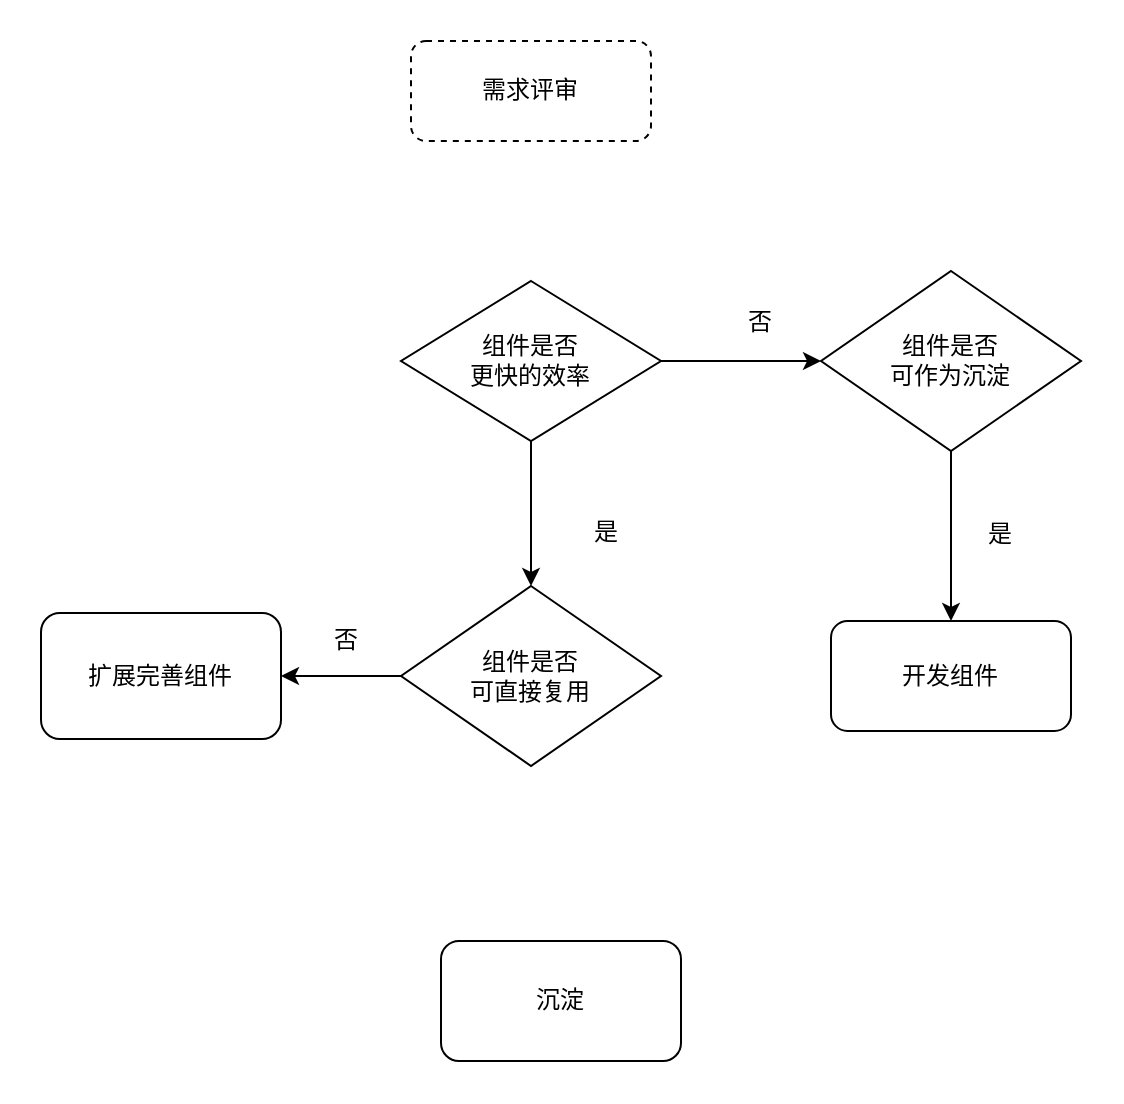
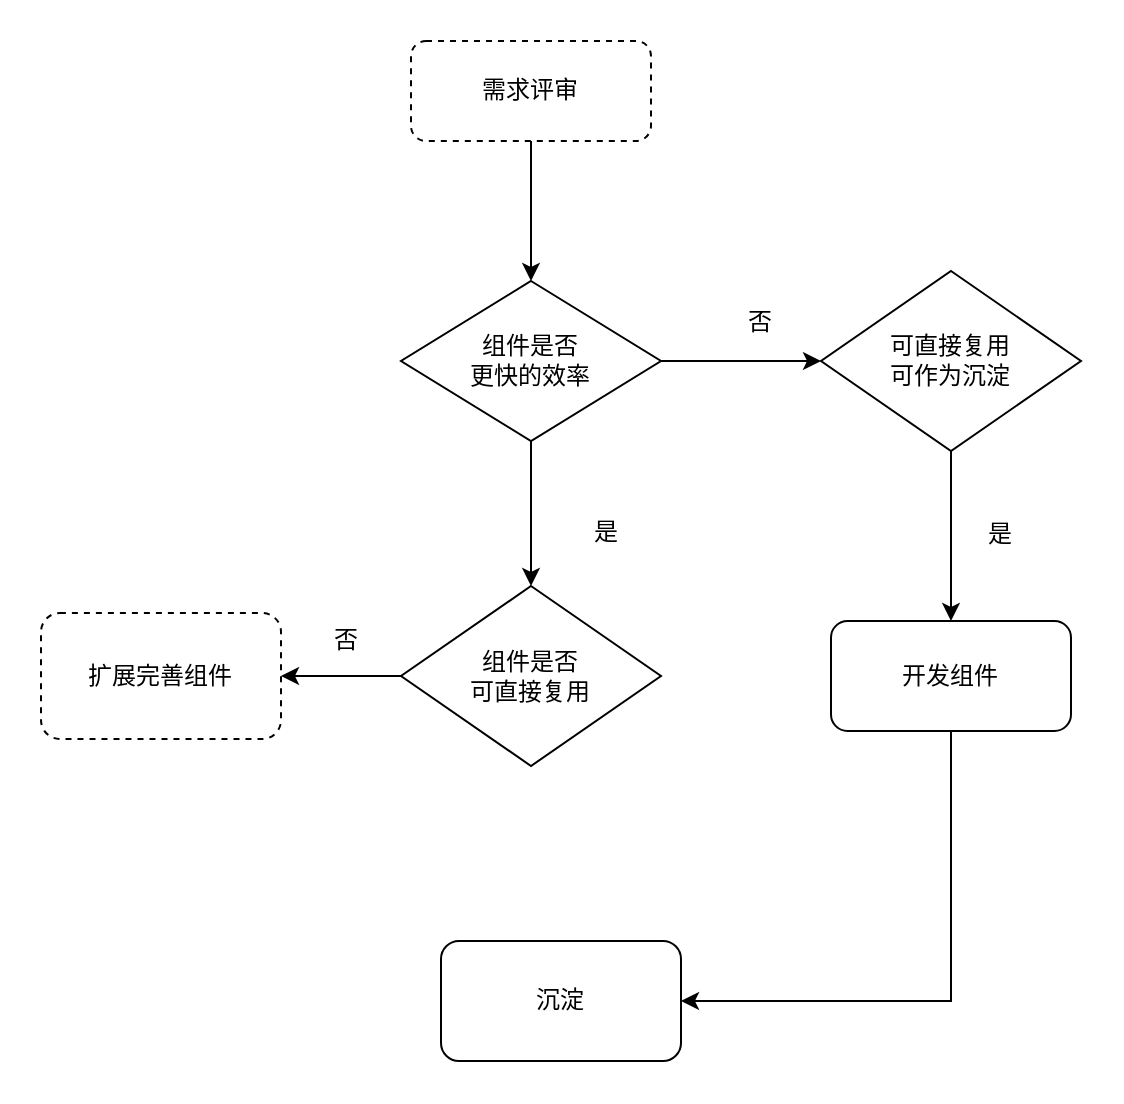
edge "需求评审" -> "组件是否 更快的效率": added
node "组件是否 可作为沉淀": label "组件是否 可作为沉淀" -> "可直接复用 可作为沉淀"
node "扩展完善组件": style solid -> dashed
edge "开发组件" -> "沉淀": added
